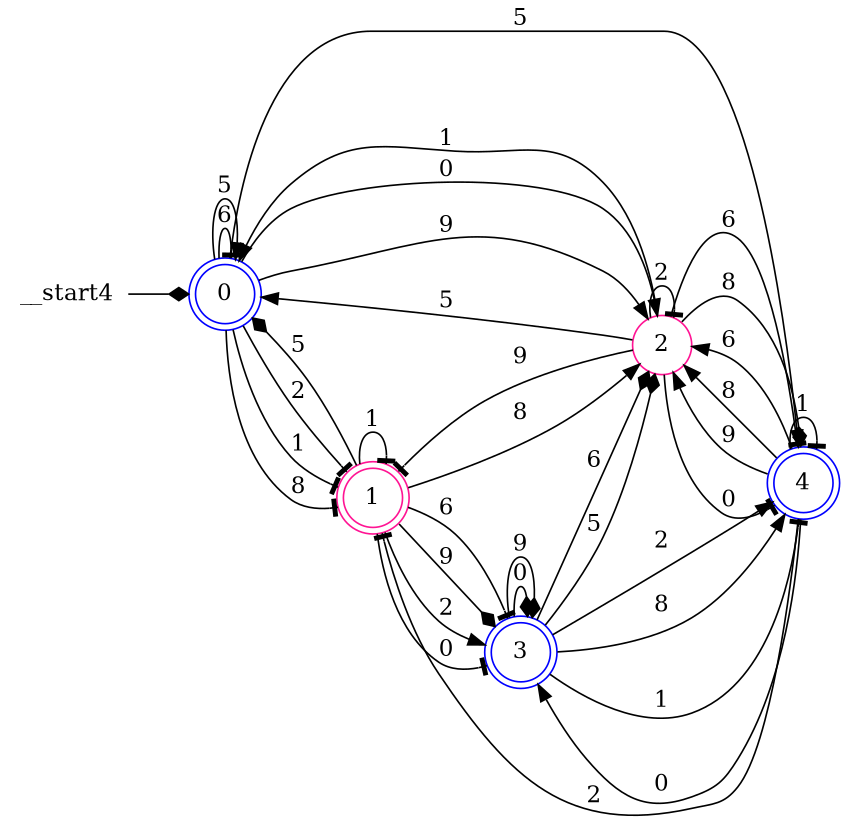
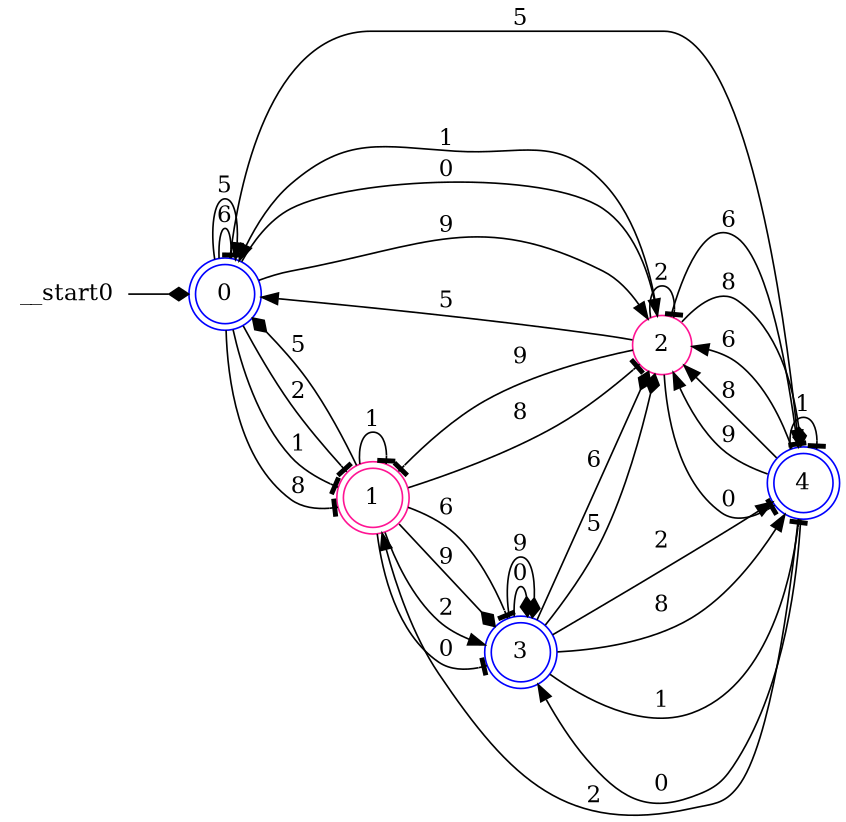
node "__start4": label "__start4" -> "__start0"
edge "1" -> "2": arrowhead normal -> tee
edge "4" -> "1": arrowhead tee -> normal
